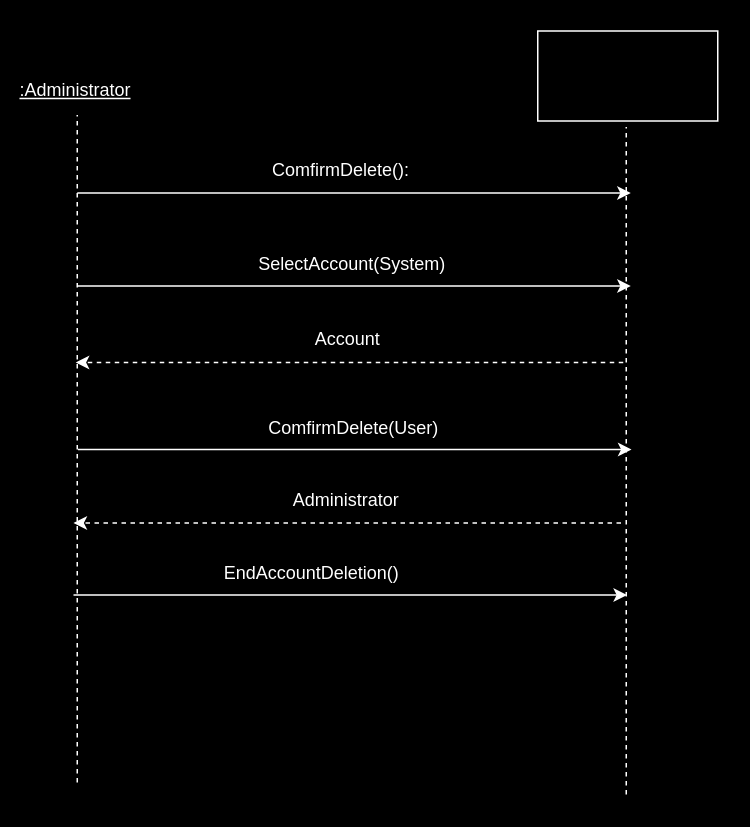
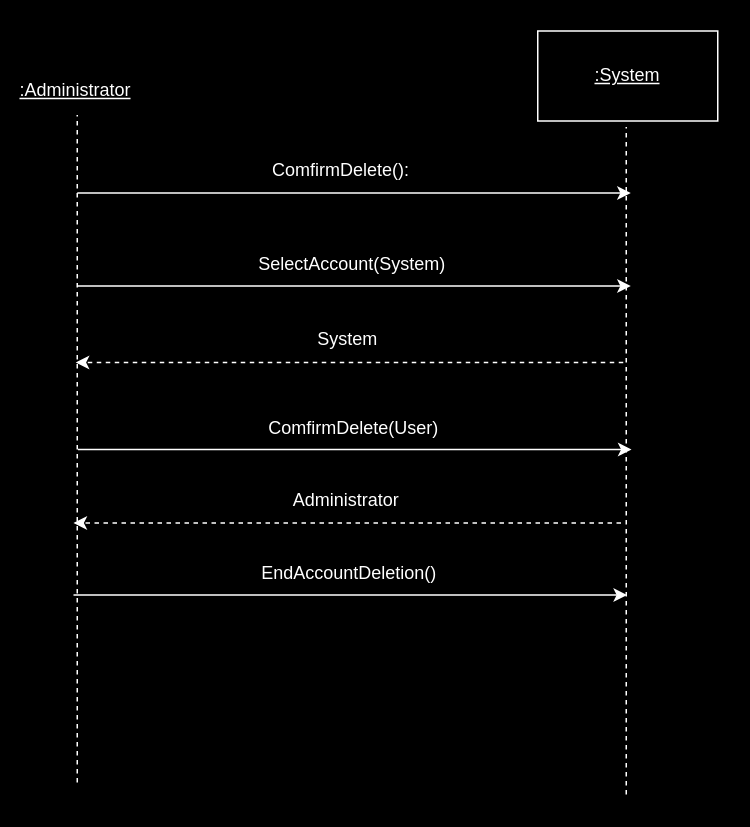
node ":System": added
node "Account": label "Account" -> "System"
node "EndAccountDeletion()": moved (311, 574) -> (349, 574)
